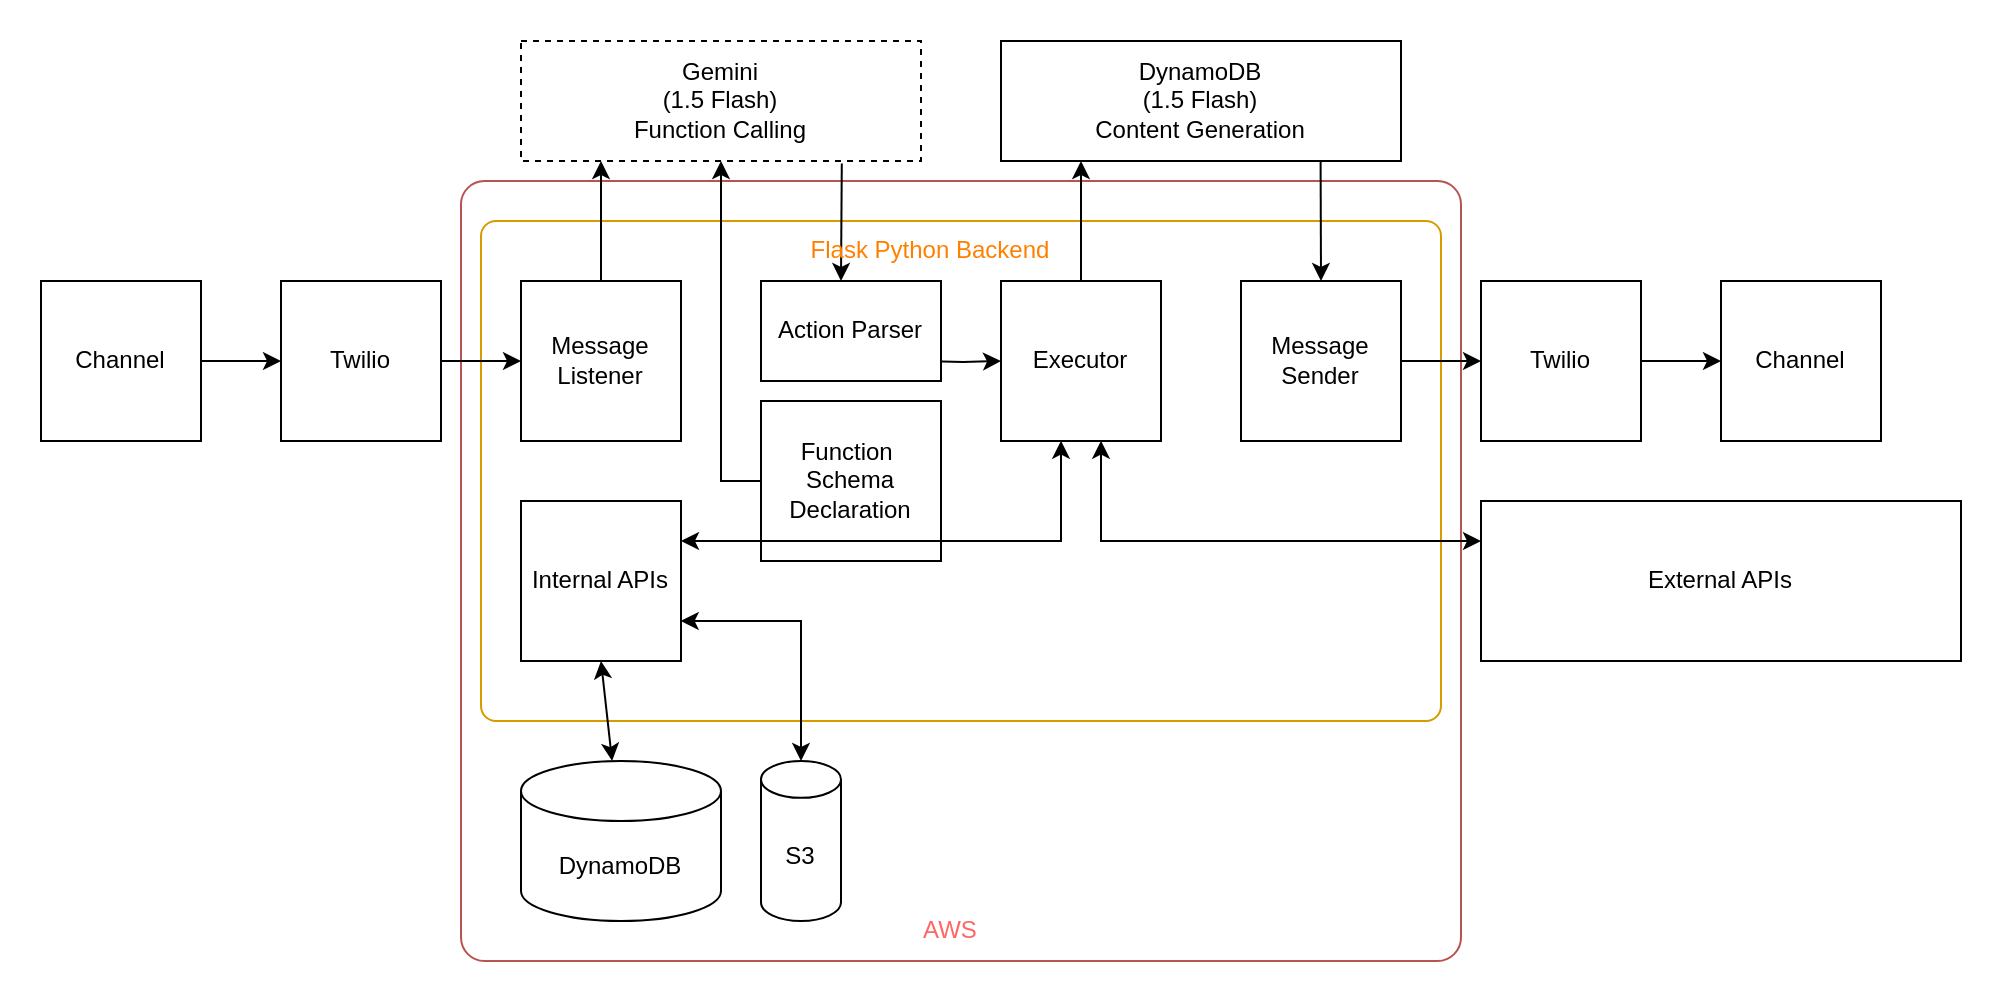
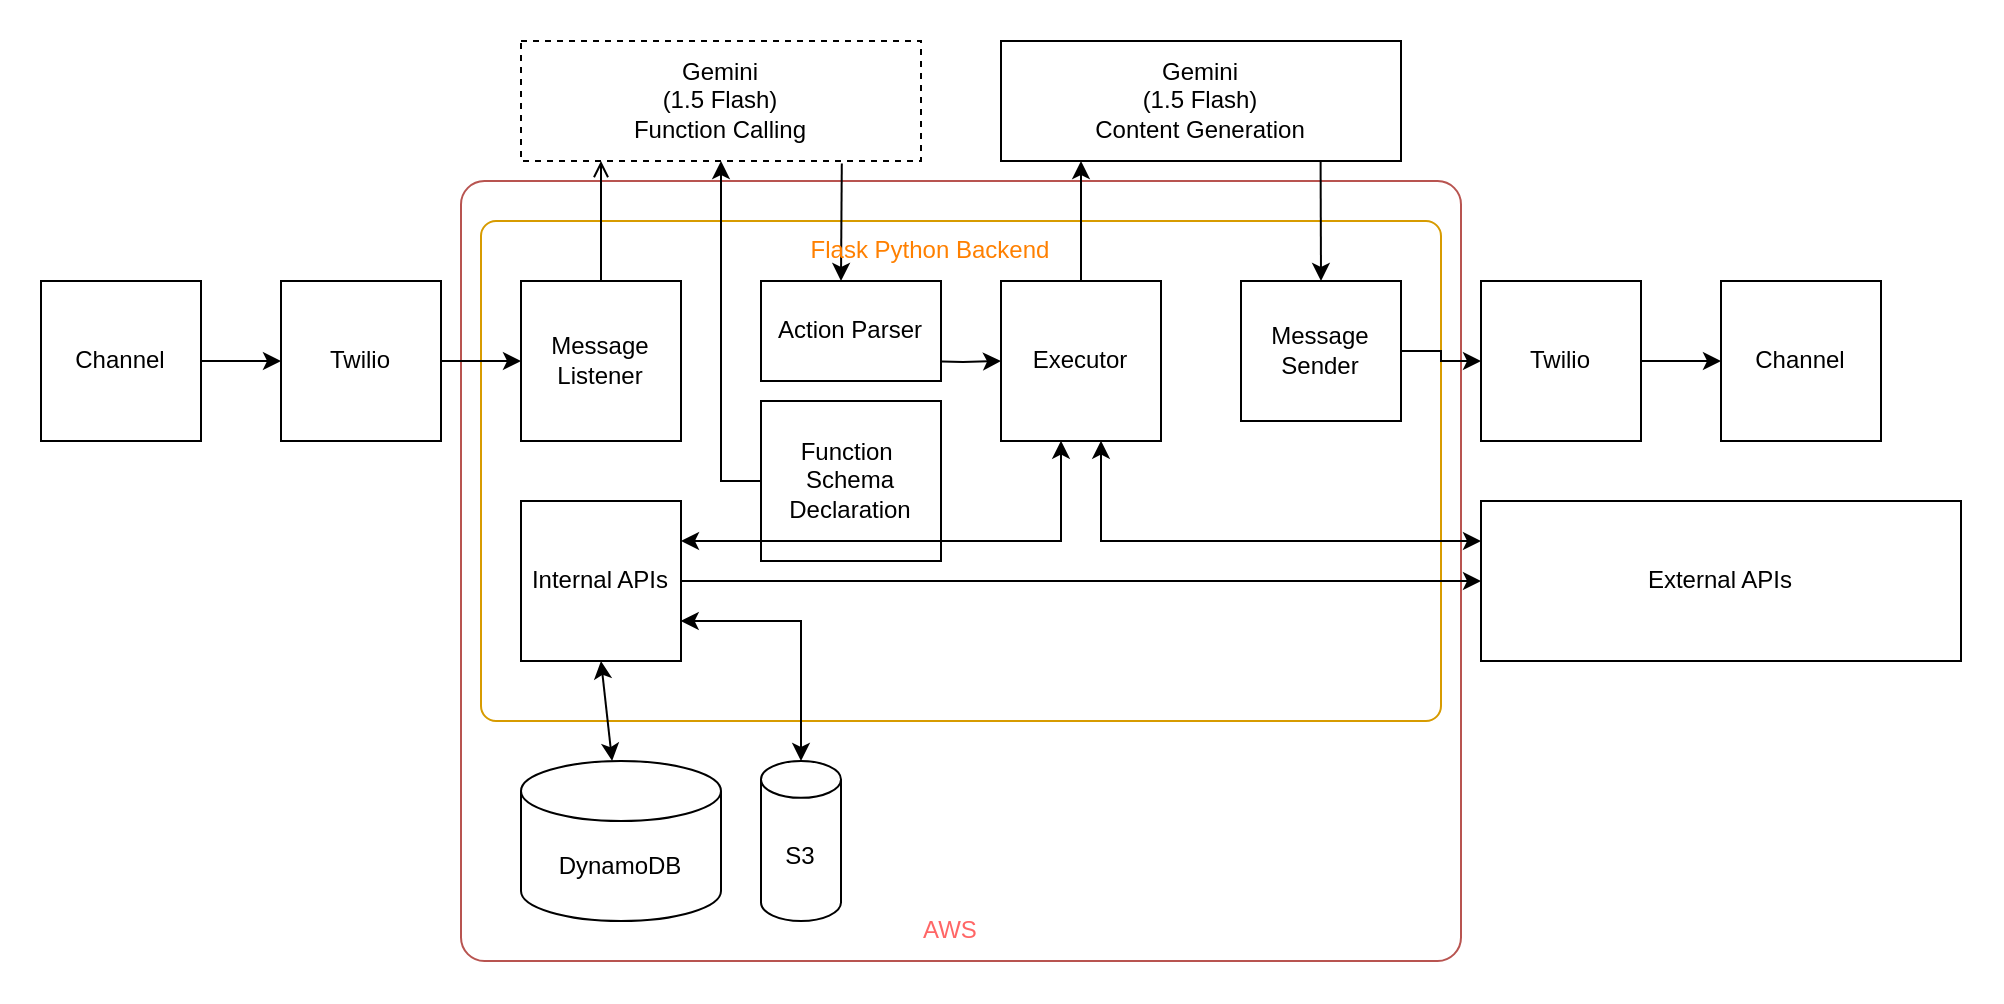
node "DynamoDB (1.5 Flash) Content Generation": label "DynamoDB (1.5 Flash) Content Generation" -> "Gemini (1.5 Flash) Content Generation"
edge "Message Listener" -> "Gemini (1.5 Flash) Function Calling": arrowhead classic -> open
node "Message Sender": size 160x160 -> 160x140
edge "Internal APIs" -> "External APIs": added
